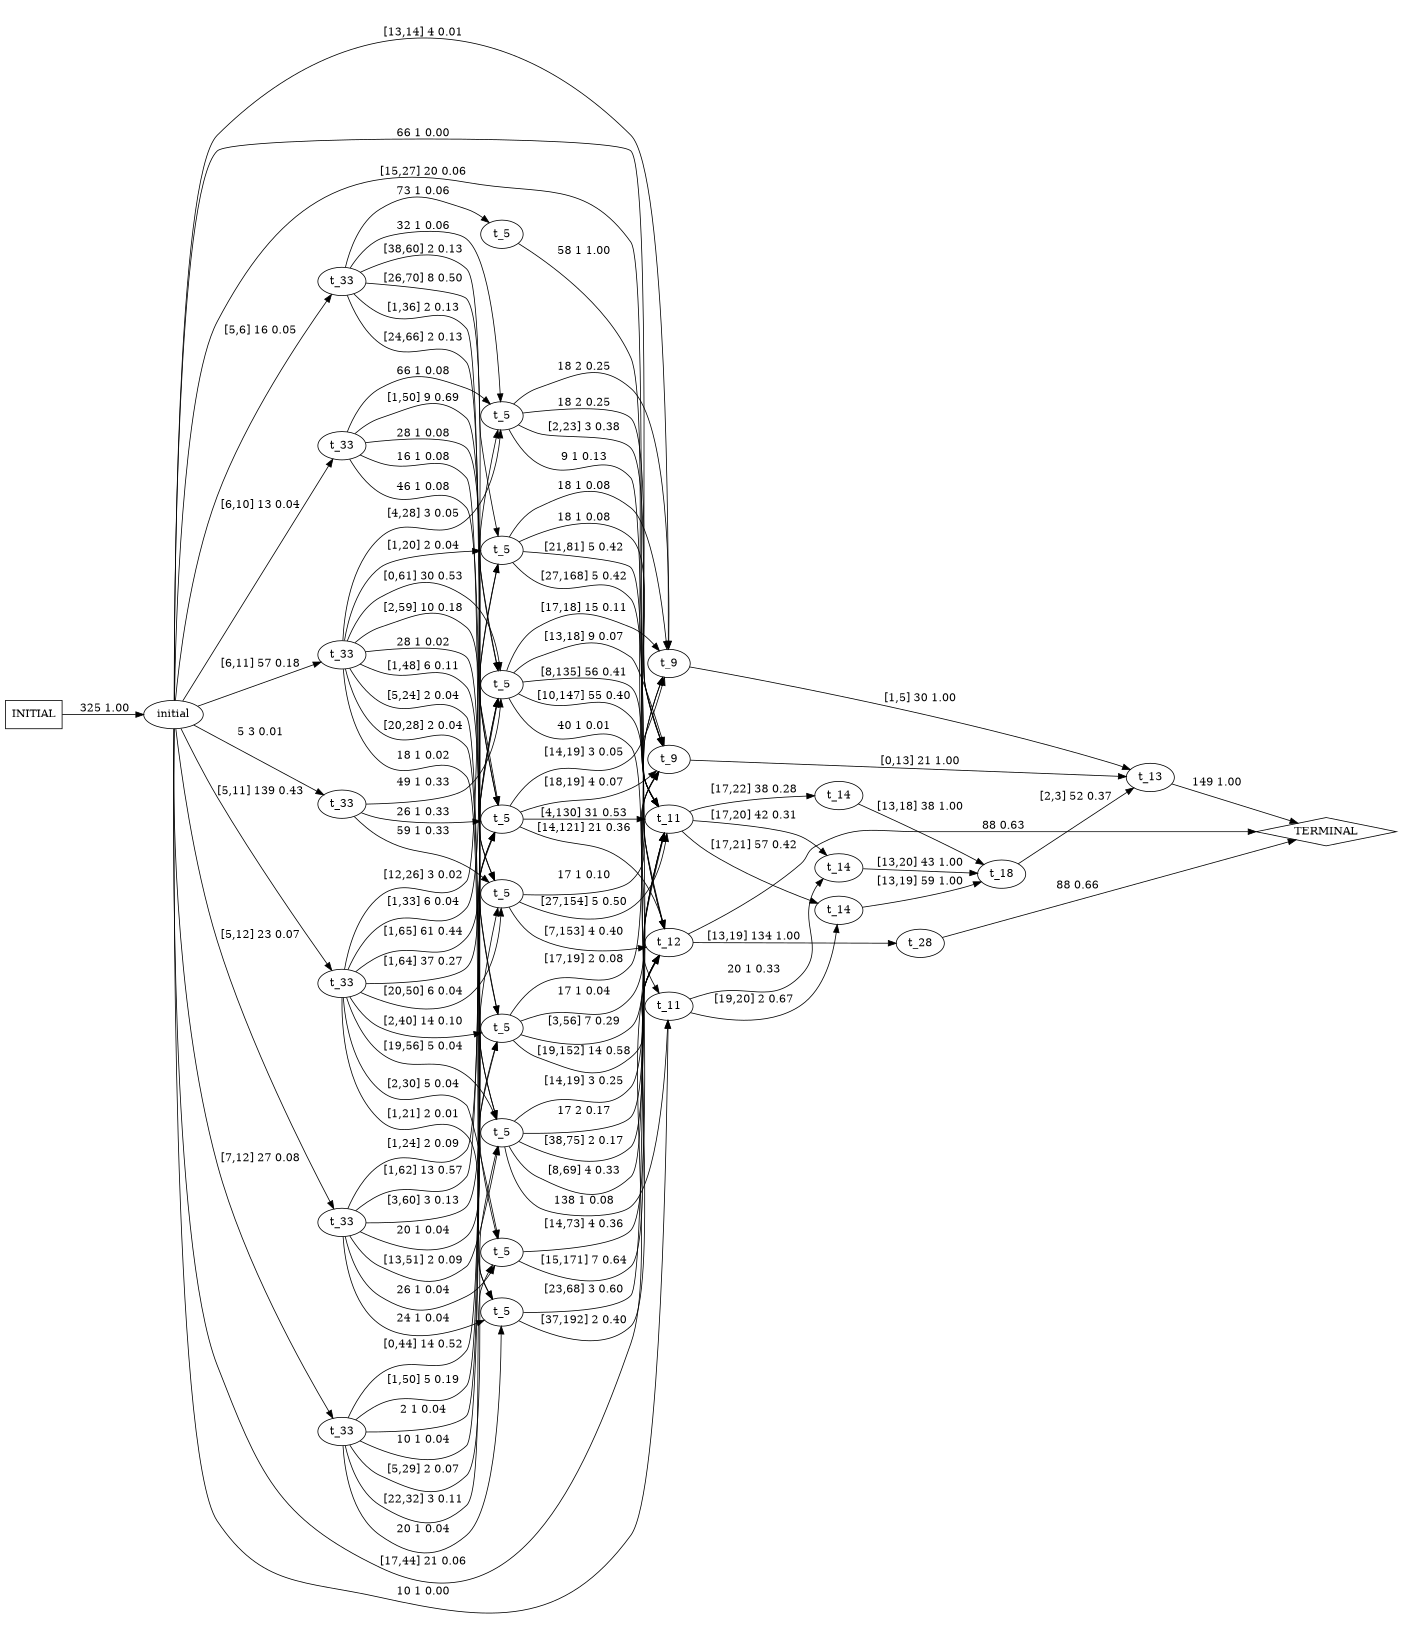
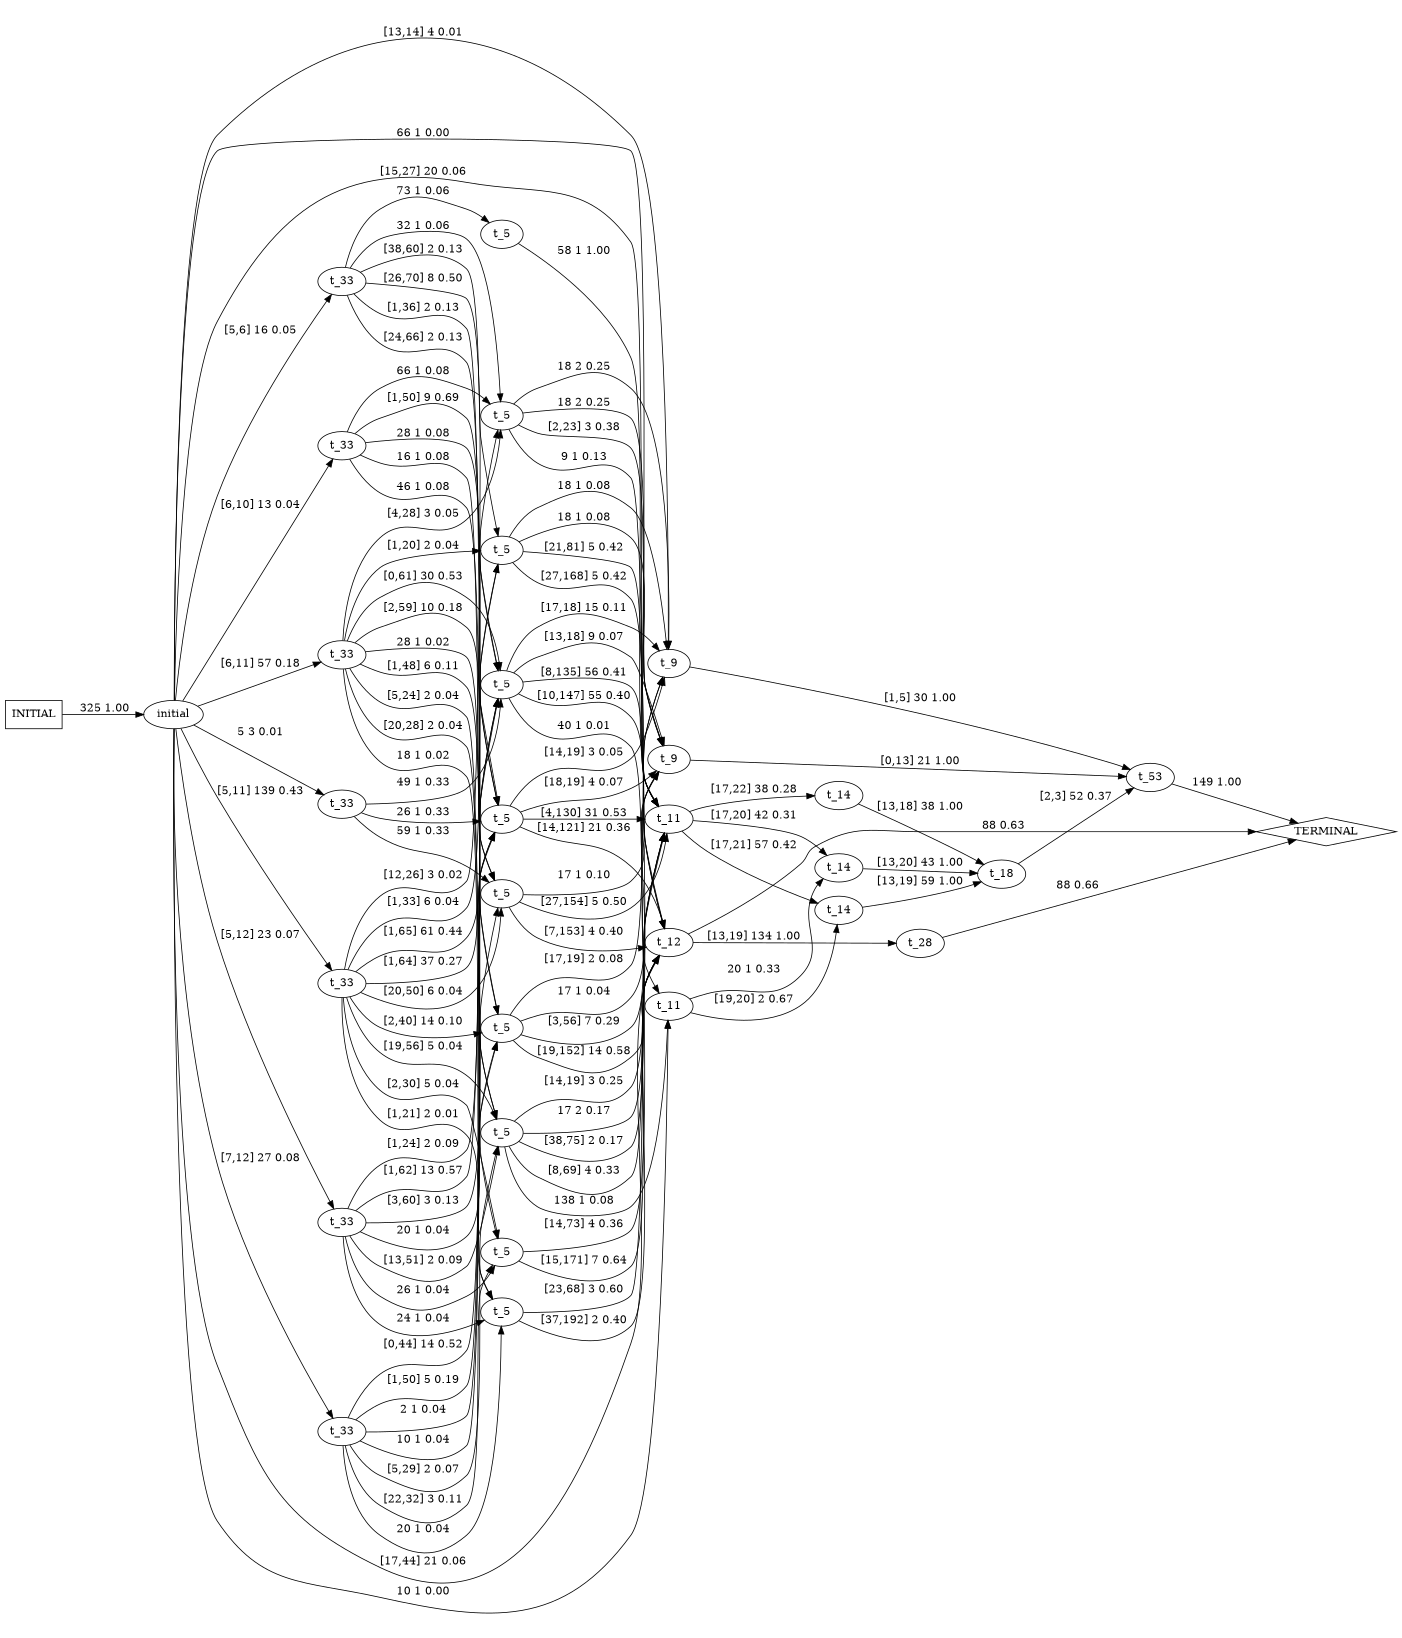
node "t_13": label "t_13" -> "t_53"
